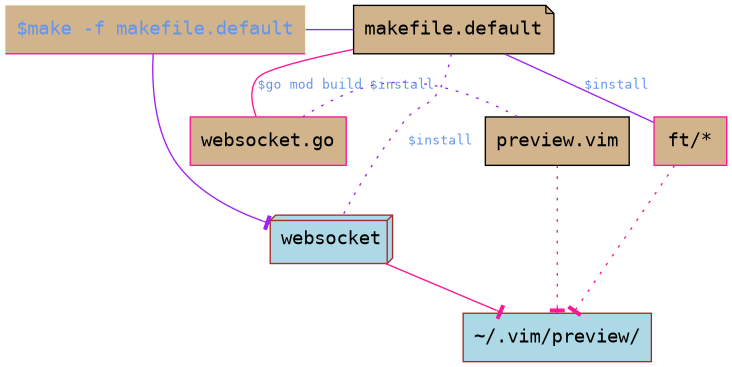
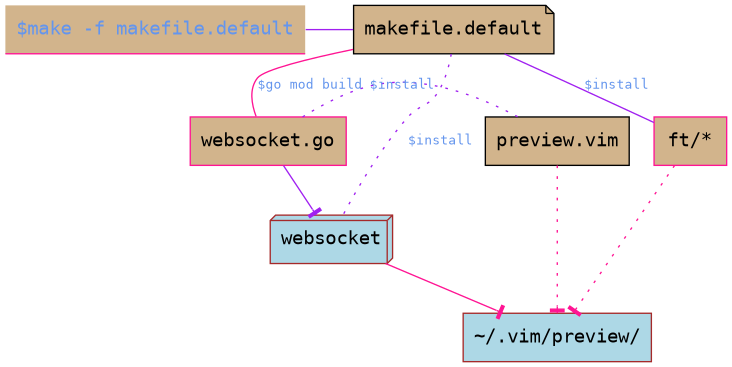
edge "$make -f makefile.default" -> "websocket": now "websocket.go" -> "websocket"
